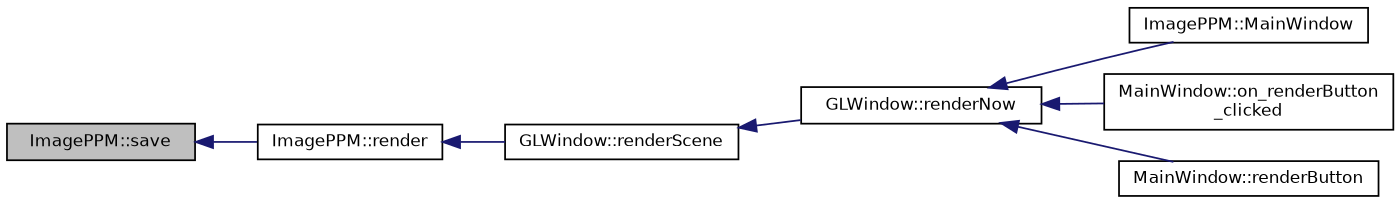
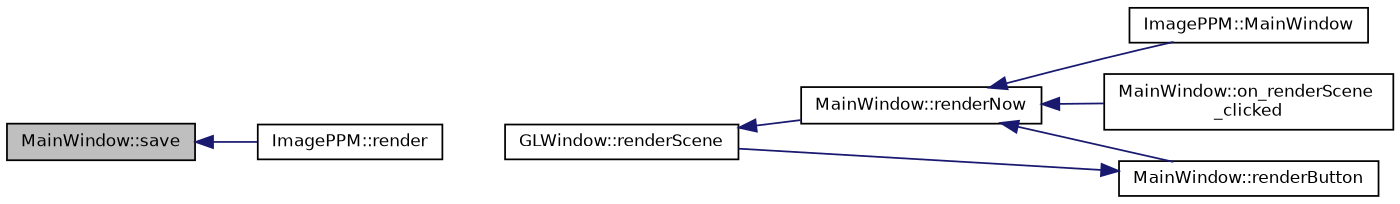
node "MainWindow::on_renderButton _clicked": label "MainWindow::on_renderButton _clicked" -> "MainWindow::on_renderScene _clicked"
node "GLWindow::renderNow": label "GLWindow::renderNow" -> "MainWindow::renderNow"
node "ImagePPM::save": label "ImagePPM::save" -> "MainWindow::save"
edge "GLWindow::renderScene" -> "ImagePPM::render": now "GLWindow::renderScene" -> "MainWindow::renderButton"
